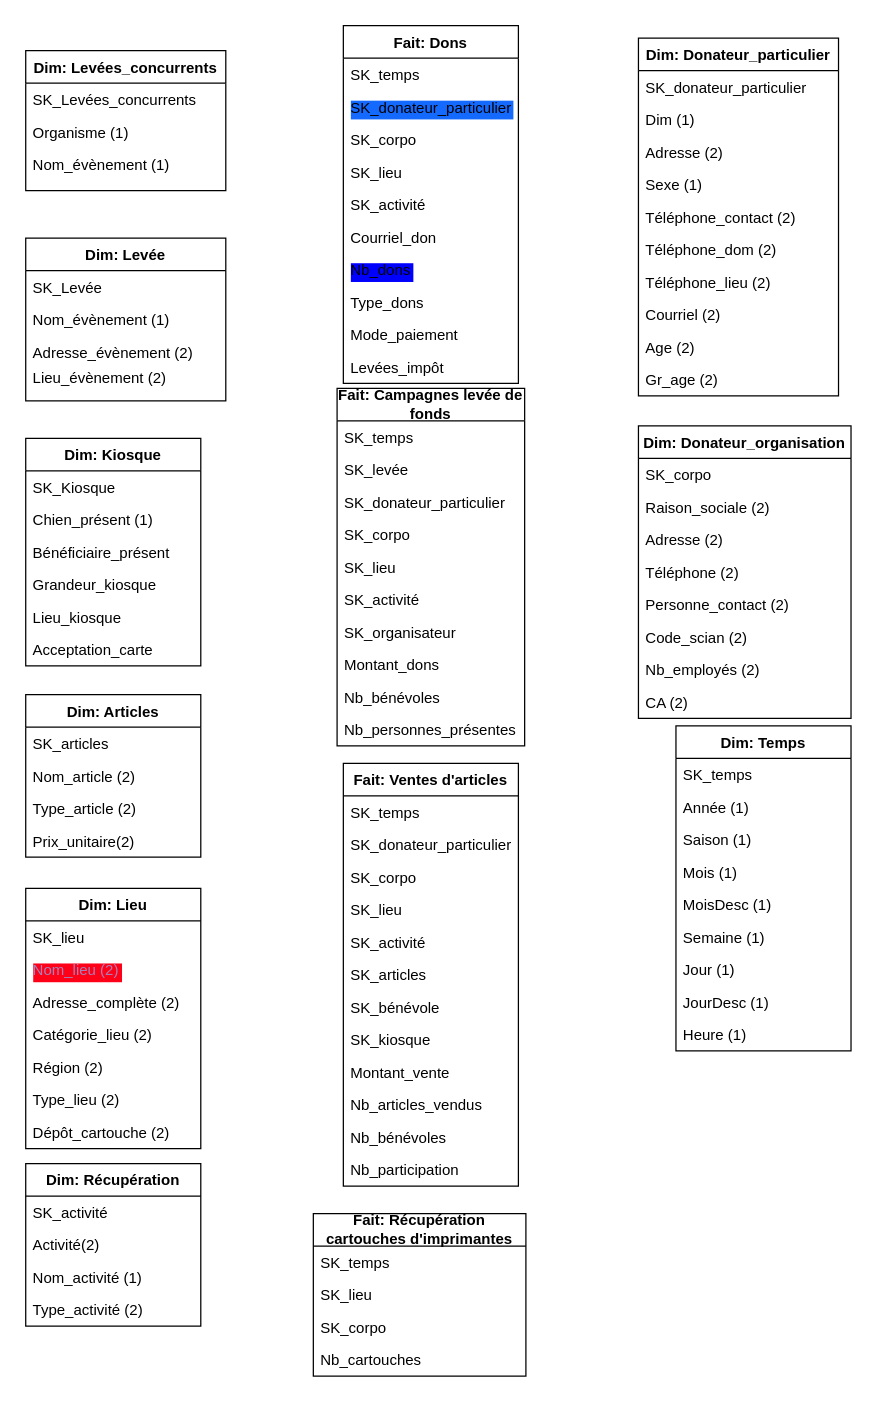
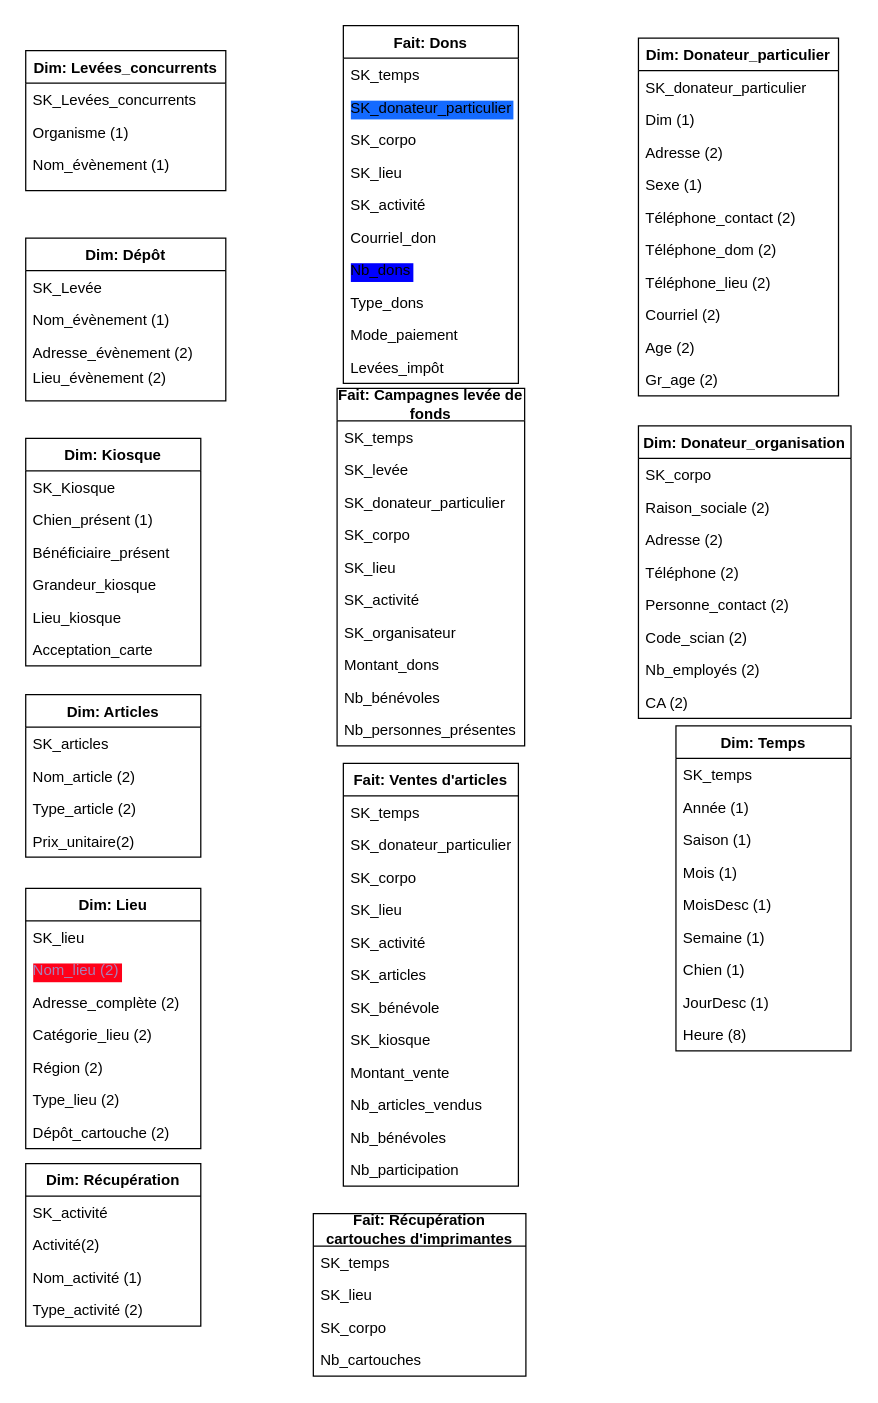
node "Dim: Levée": label "Dim: Levée" -> "Dim: Dépôt"
node "Jour (1)": label "Jour (1)" -> "Chien (1)"
node "Heure (1)": label "Heure (1)" -> "Heure (8)"
